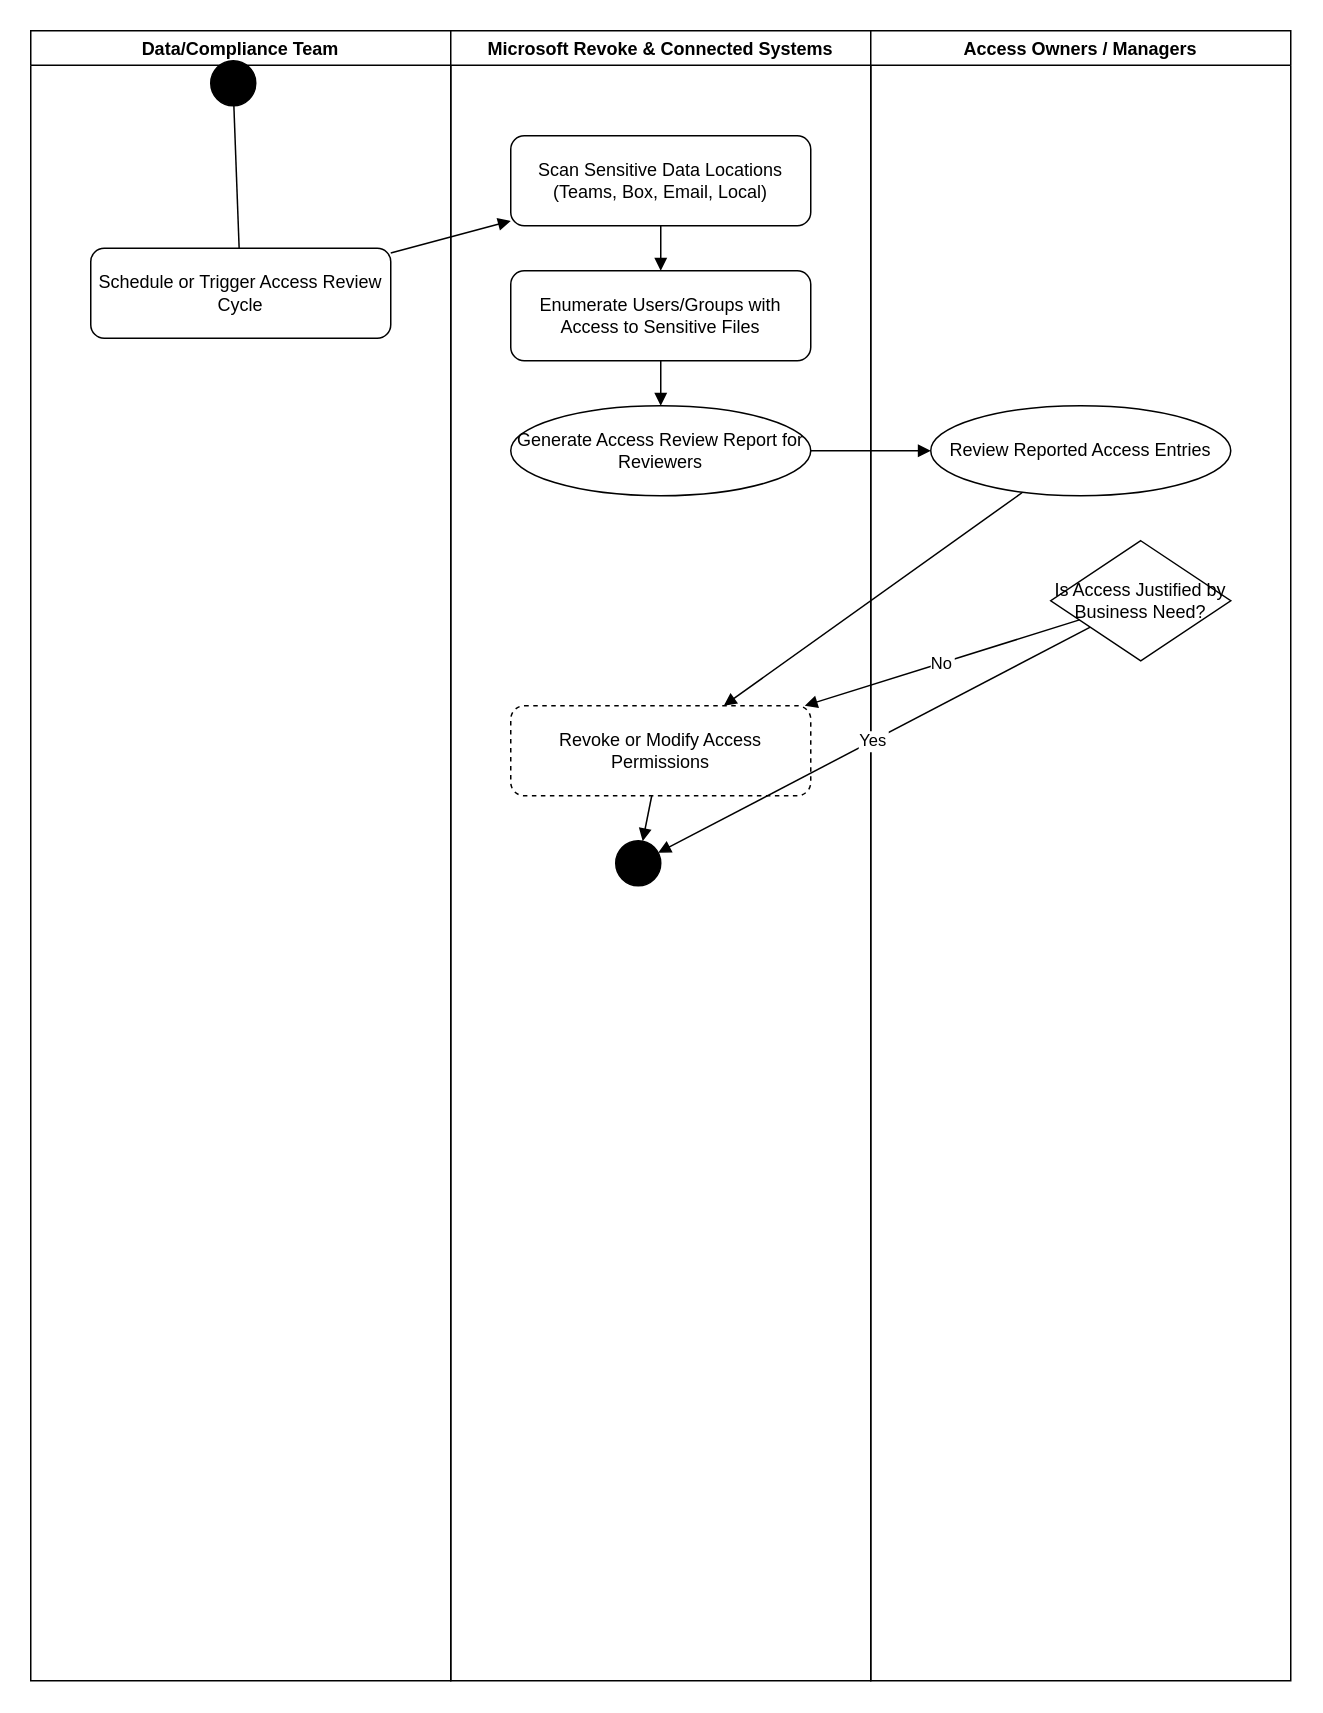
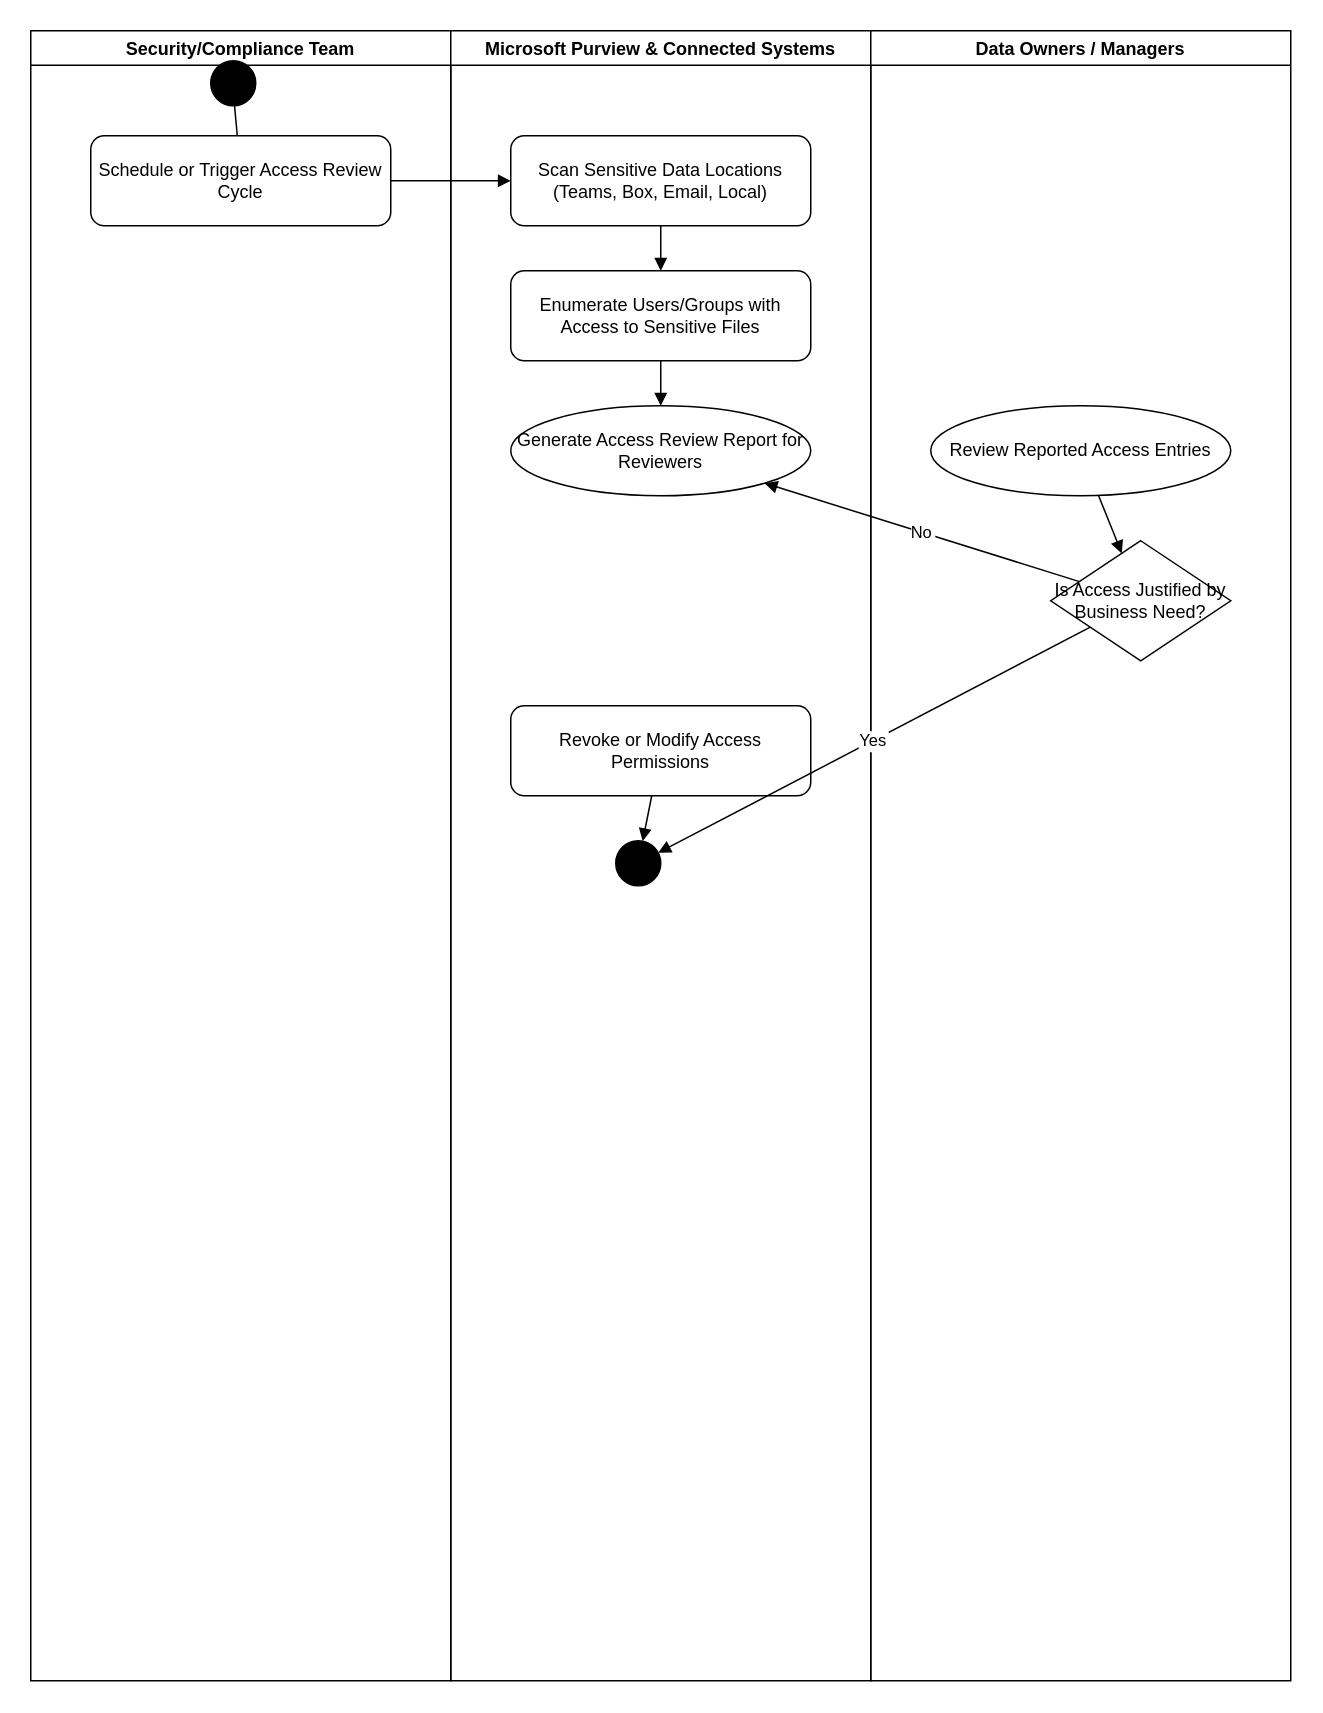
node "Data/Compliance Team": label "Data/Compliance Team" -> "Security/Compliance Team"
node "Microsoft Revoke & Connected Systems": label "Microsoft Revoke & Connected Systems" -> "Microsoft Purview & Connected Systems"
node "Access Owners / Managers": label "Access Owners / Managers" -> "Data Owners / Managers"
node "Schedule or Trigger Access Review Cycle": moved (241, 293) -> (241, 181)
edge "Generate Access Review Report for Reviewers" -> "Review Reported Access Entries": removed
edge "Review Reported Access Entries" -> "Revoke or Modify Access Permissions": now "Review Reported Access Entries" -> "Is Access Justified by Business Need?"
edge "Is Access Justified by Business Need?" -> "Revoke or Modify Access Permissions": now "Is Access Justified by Business Need?" -> "Generate Access Review Report for Reviewers"
node "Revoke or Modify Access Permissions": style dashed -> solid
